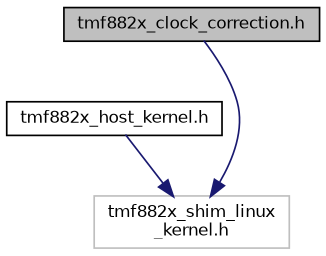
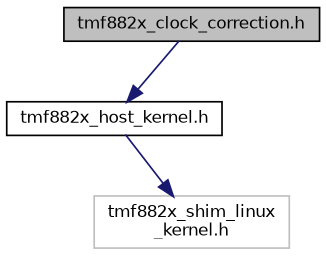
edge "tmf882x_clock_correction.h" -> "tmf882x_shim_linux _kernel.h": now "tmf882x_clock_correction.h" -> "tmf882x_host_kernel.h"
